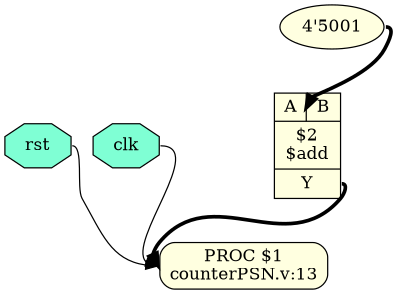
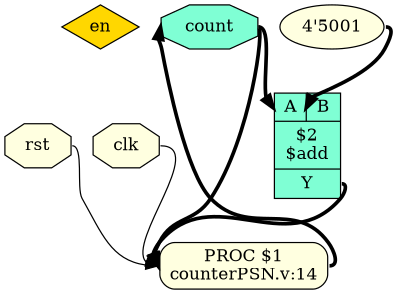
node "en": added
node "count": added
node "rst": fillcolor aquamarine -> lightyellow
node "clk": fillcolor aquamarine -> lightyellow
node "A": fillcolor lightyellow -> aquamarine
node "PROC $1 counterPSN.v:13": label "PROC $1 counterPSN.v:13" -> "PROC $1 counterPSN.v:14"
